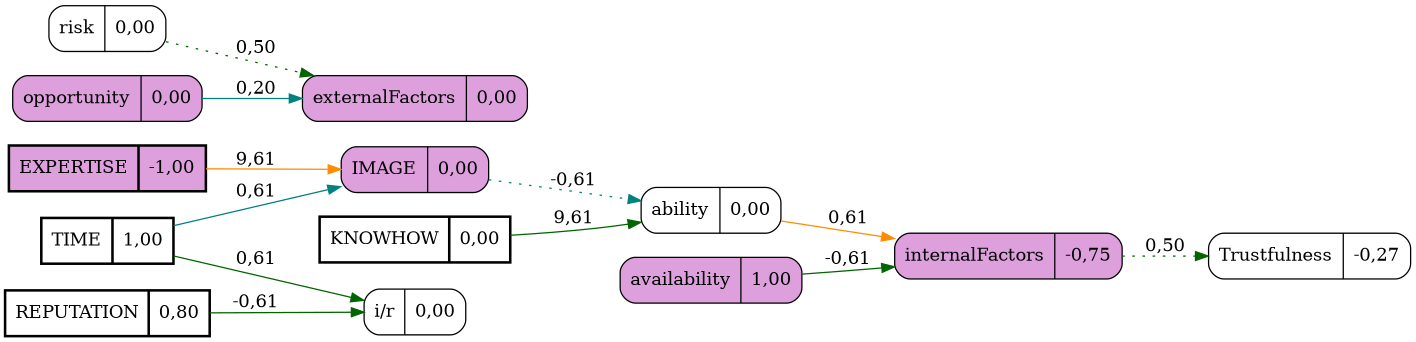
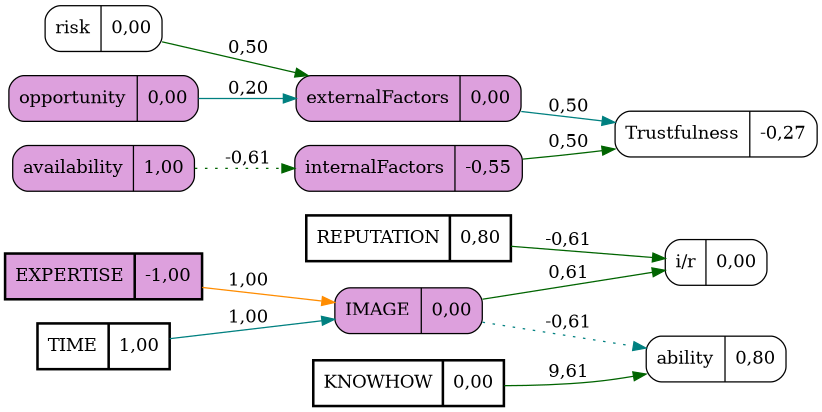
edge "risk" -> "externalFactors": style dotted -> solid
edge "externalFactors" -> "Trustfulness": added, label "0,50"
edge "EXPERTISE" -> "IMAGE": label "9,61" -> "1,00"
edge "TIME" -> "IMAGE": label "0,61" -> "1,00"
node "ability": text "0,00" -> "0,80"
edge "ability" -> "internalFactors": removed, label "0,61"
node "internalFactors": text "-0,75" -> "-0,55"
edge "internalFactors" -> "Trustfulness": style dotted -> solid
edge "availability" -> "internalFactors": style solid -> dotted
edge "TIME" -> "i/r": now "IMAGE" -> "i/r"
